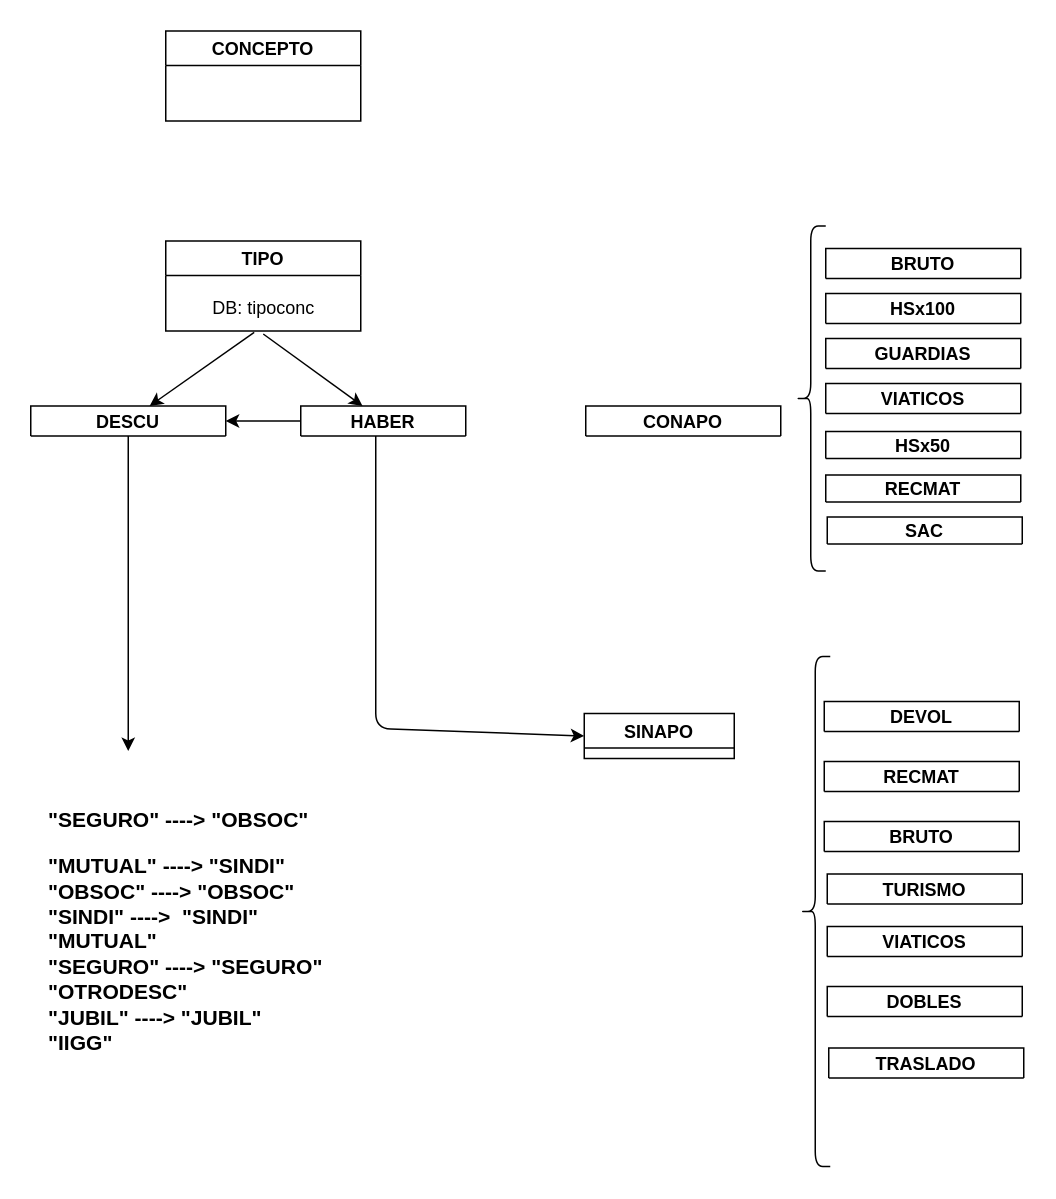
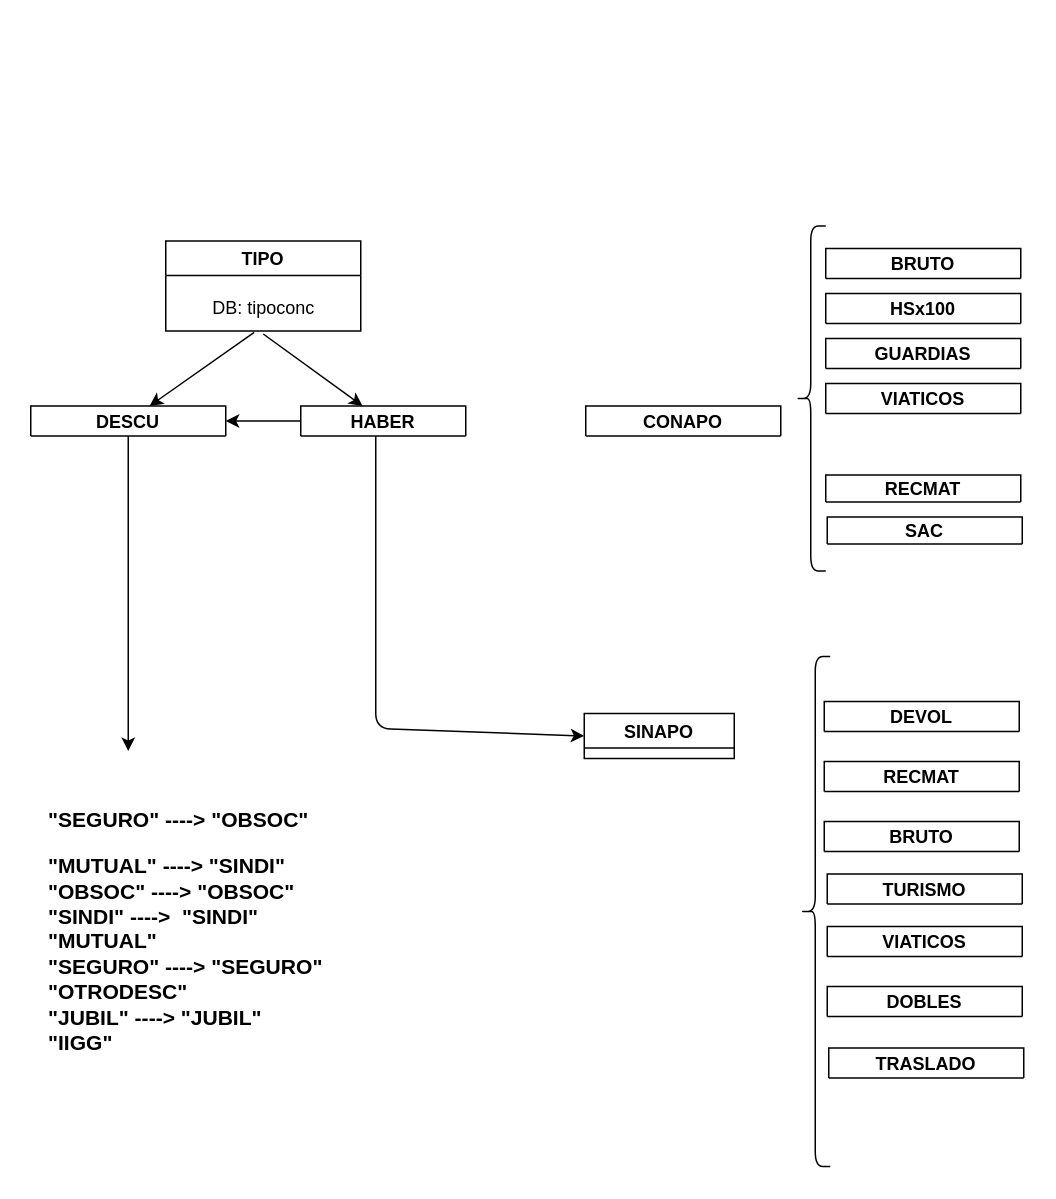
node "CONCEPTO": removed
node "HSx50": removed
